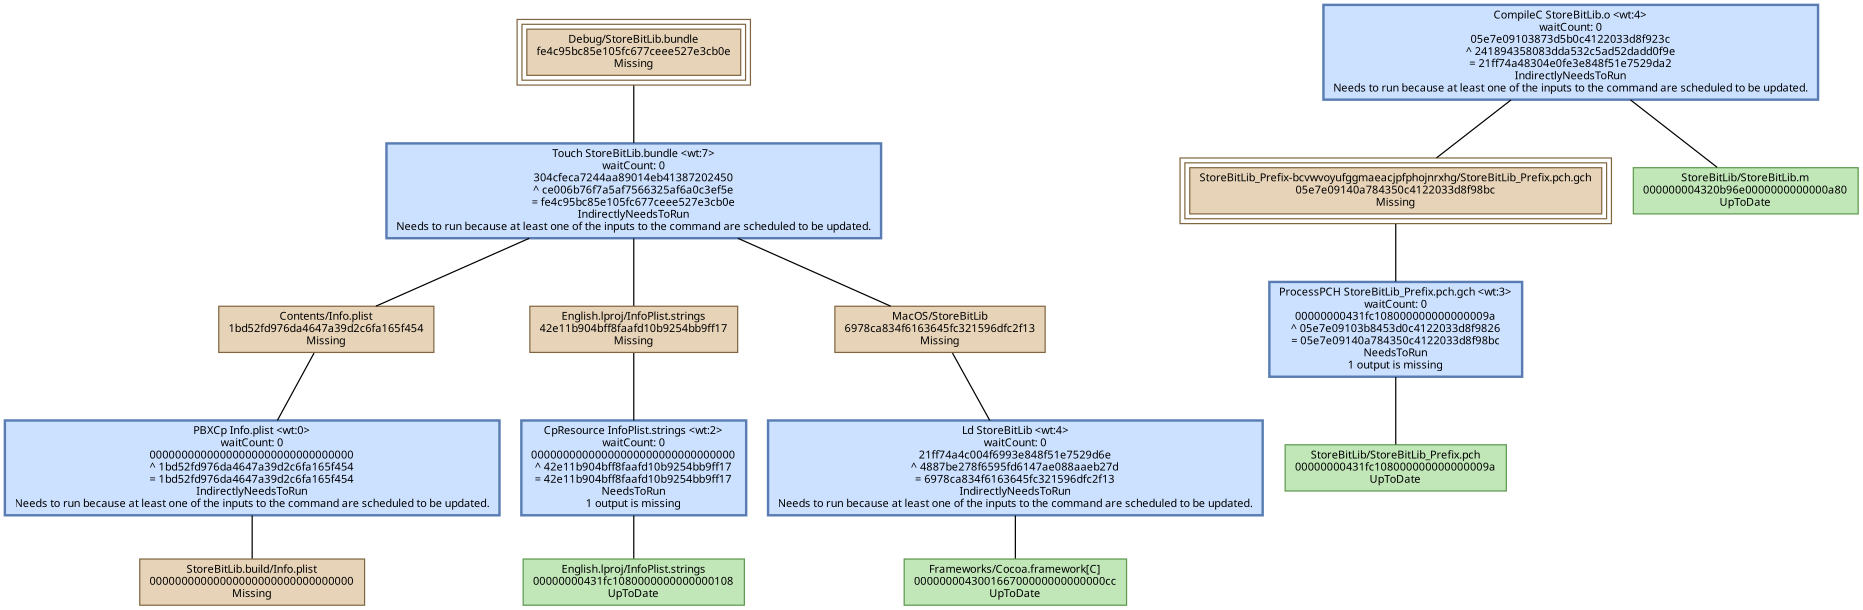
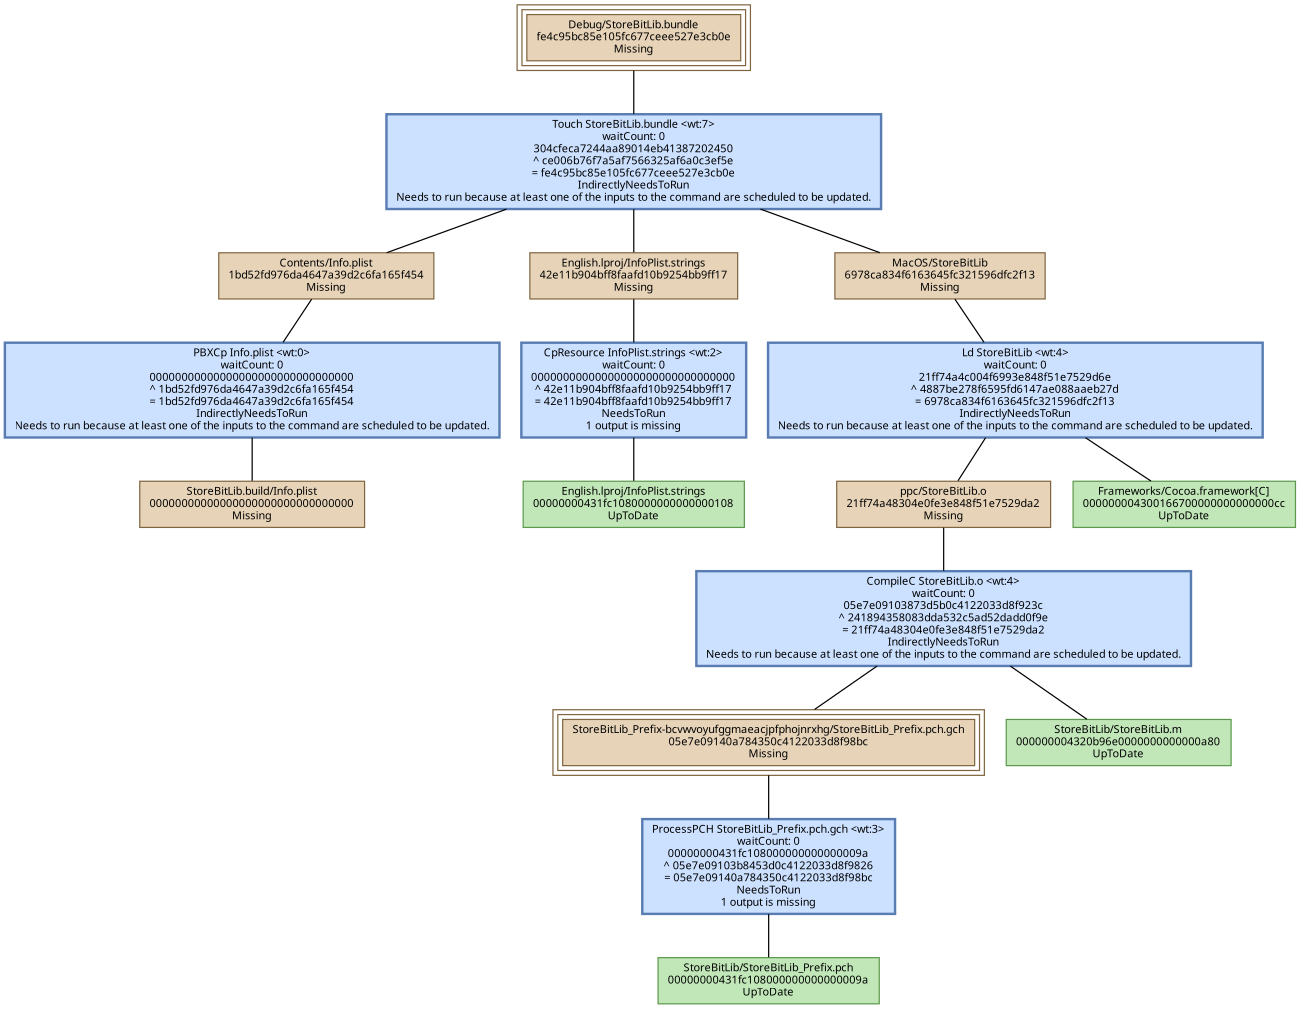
node "ppc/StoreBitLib.o 21ff74a48304e0fe3e848f51e7529da2 Missing": added
